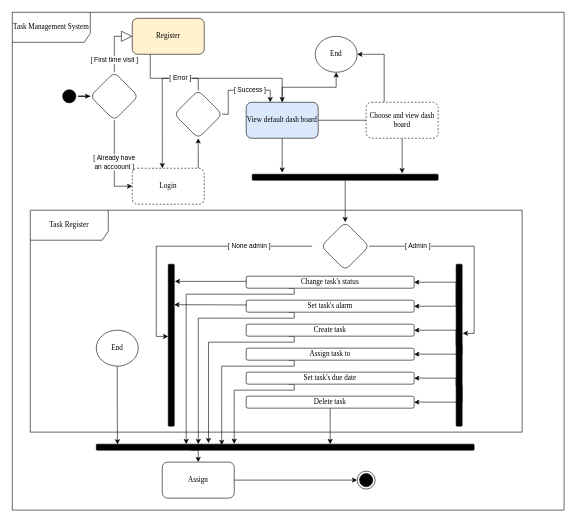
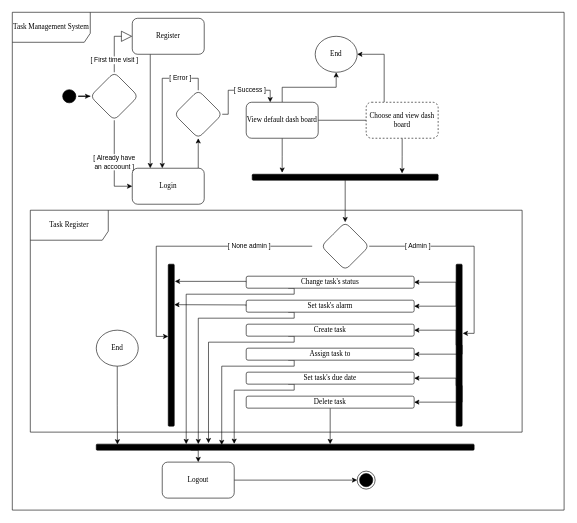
node "Register": fillcolor #fff2cc -> #ffffff
edge "Register" -> "View default dash board": now "Register" -> "Login"
node "View default dash board": fillcolor #dae8fc -> #ffffff
node "Login": style dashed -> solid
node "Assign": label "Assign" -> "Logout"
